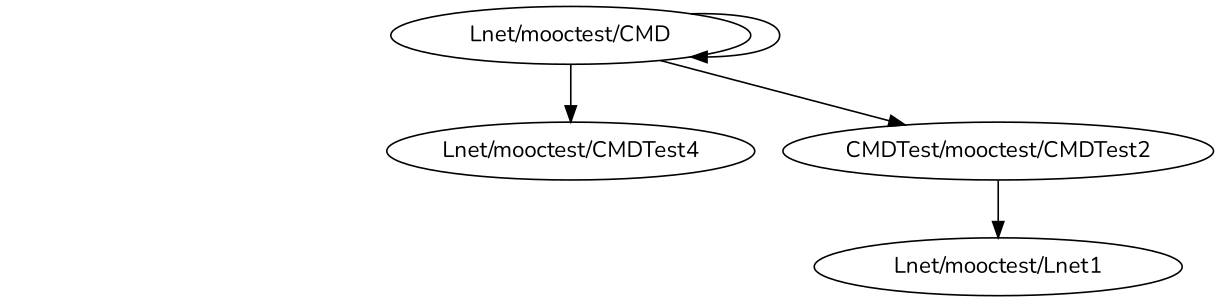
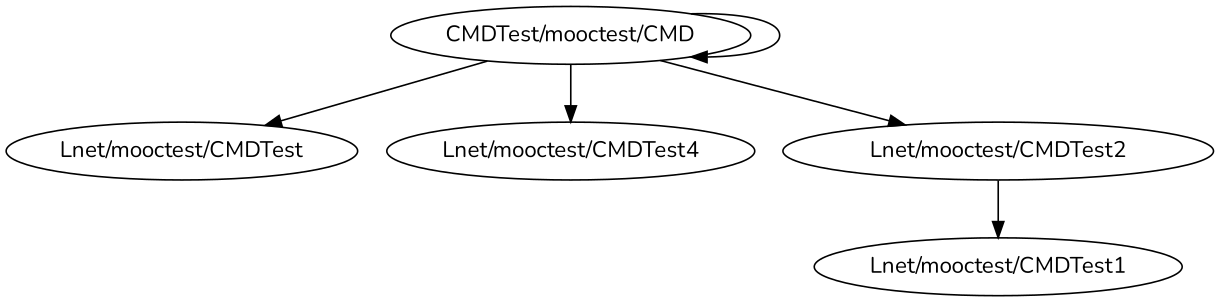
node "Lnet/mooctest/CMD": label "Lnet/mooctest/CMD" -> "CMDTest/mooctest/CMD"
node "Lnet/mooctest/CMDTest": added
node "CMDTest/mooctest/CMDTest2": label "CMDTest/mooctest/CMDTest2" -> "Lnet/mooctest/CMDTest2"
node "Lnet/mooctest/Lnet1": label "Lnet/mooctest/Lnet1" -> "Lnet/mooctest/CMDTest1"
